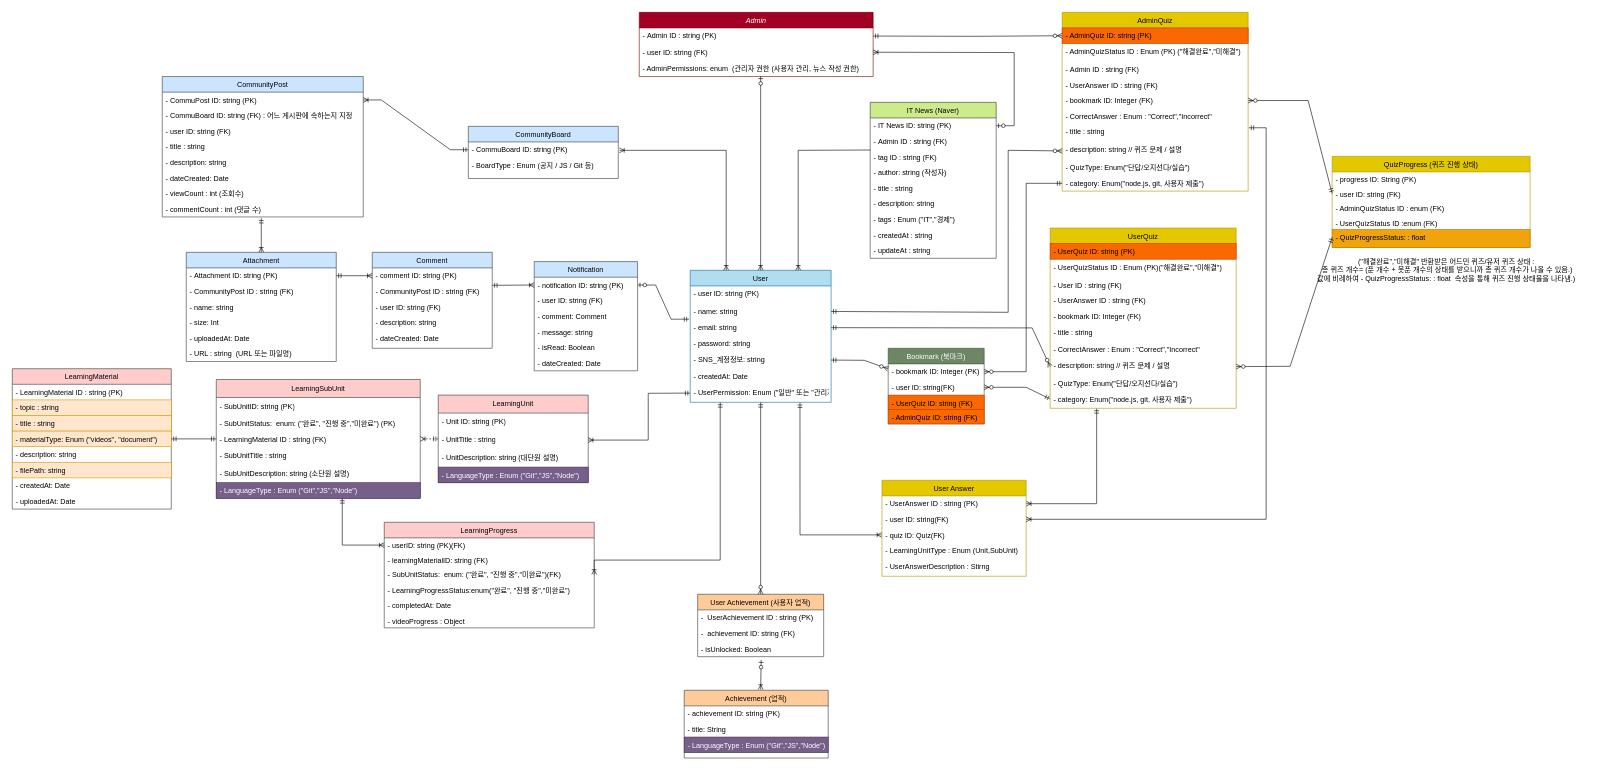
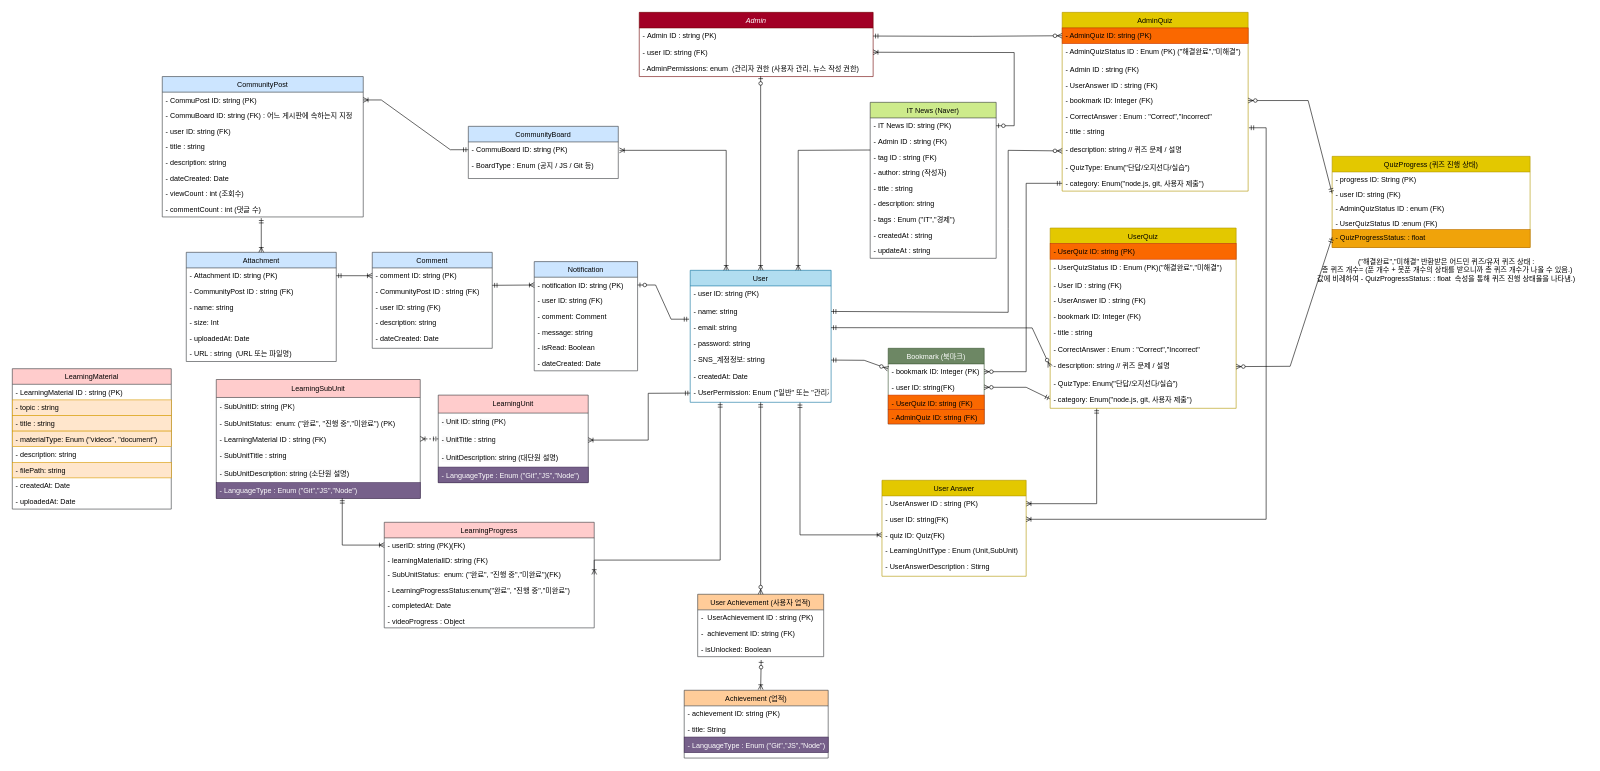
edge "LearningMaterial" -- "LearningSubUnit": removed
